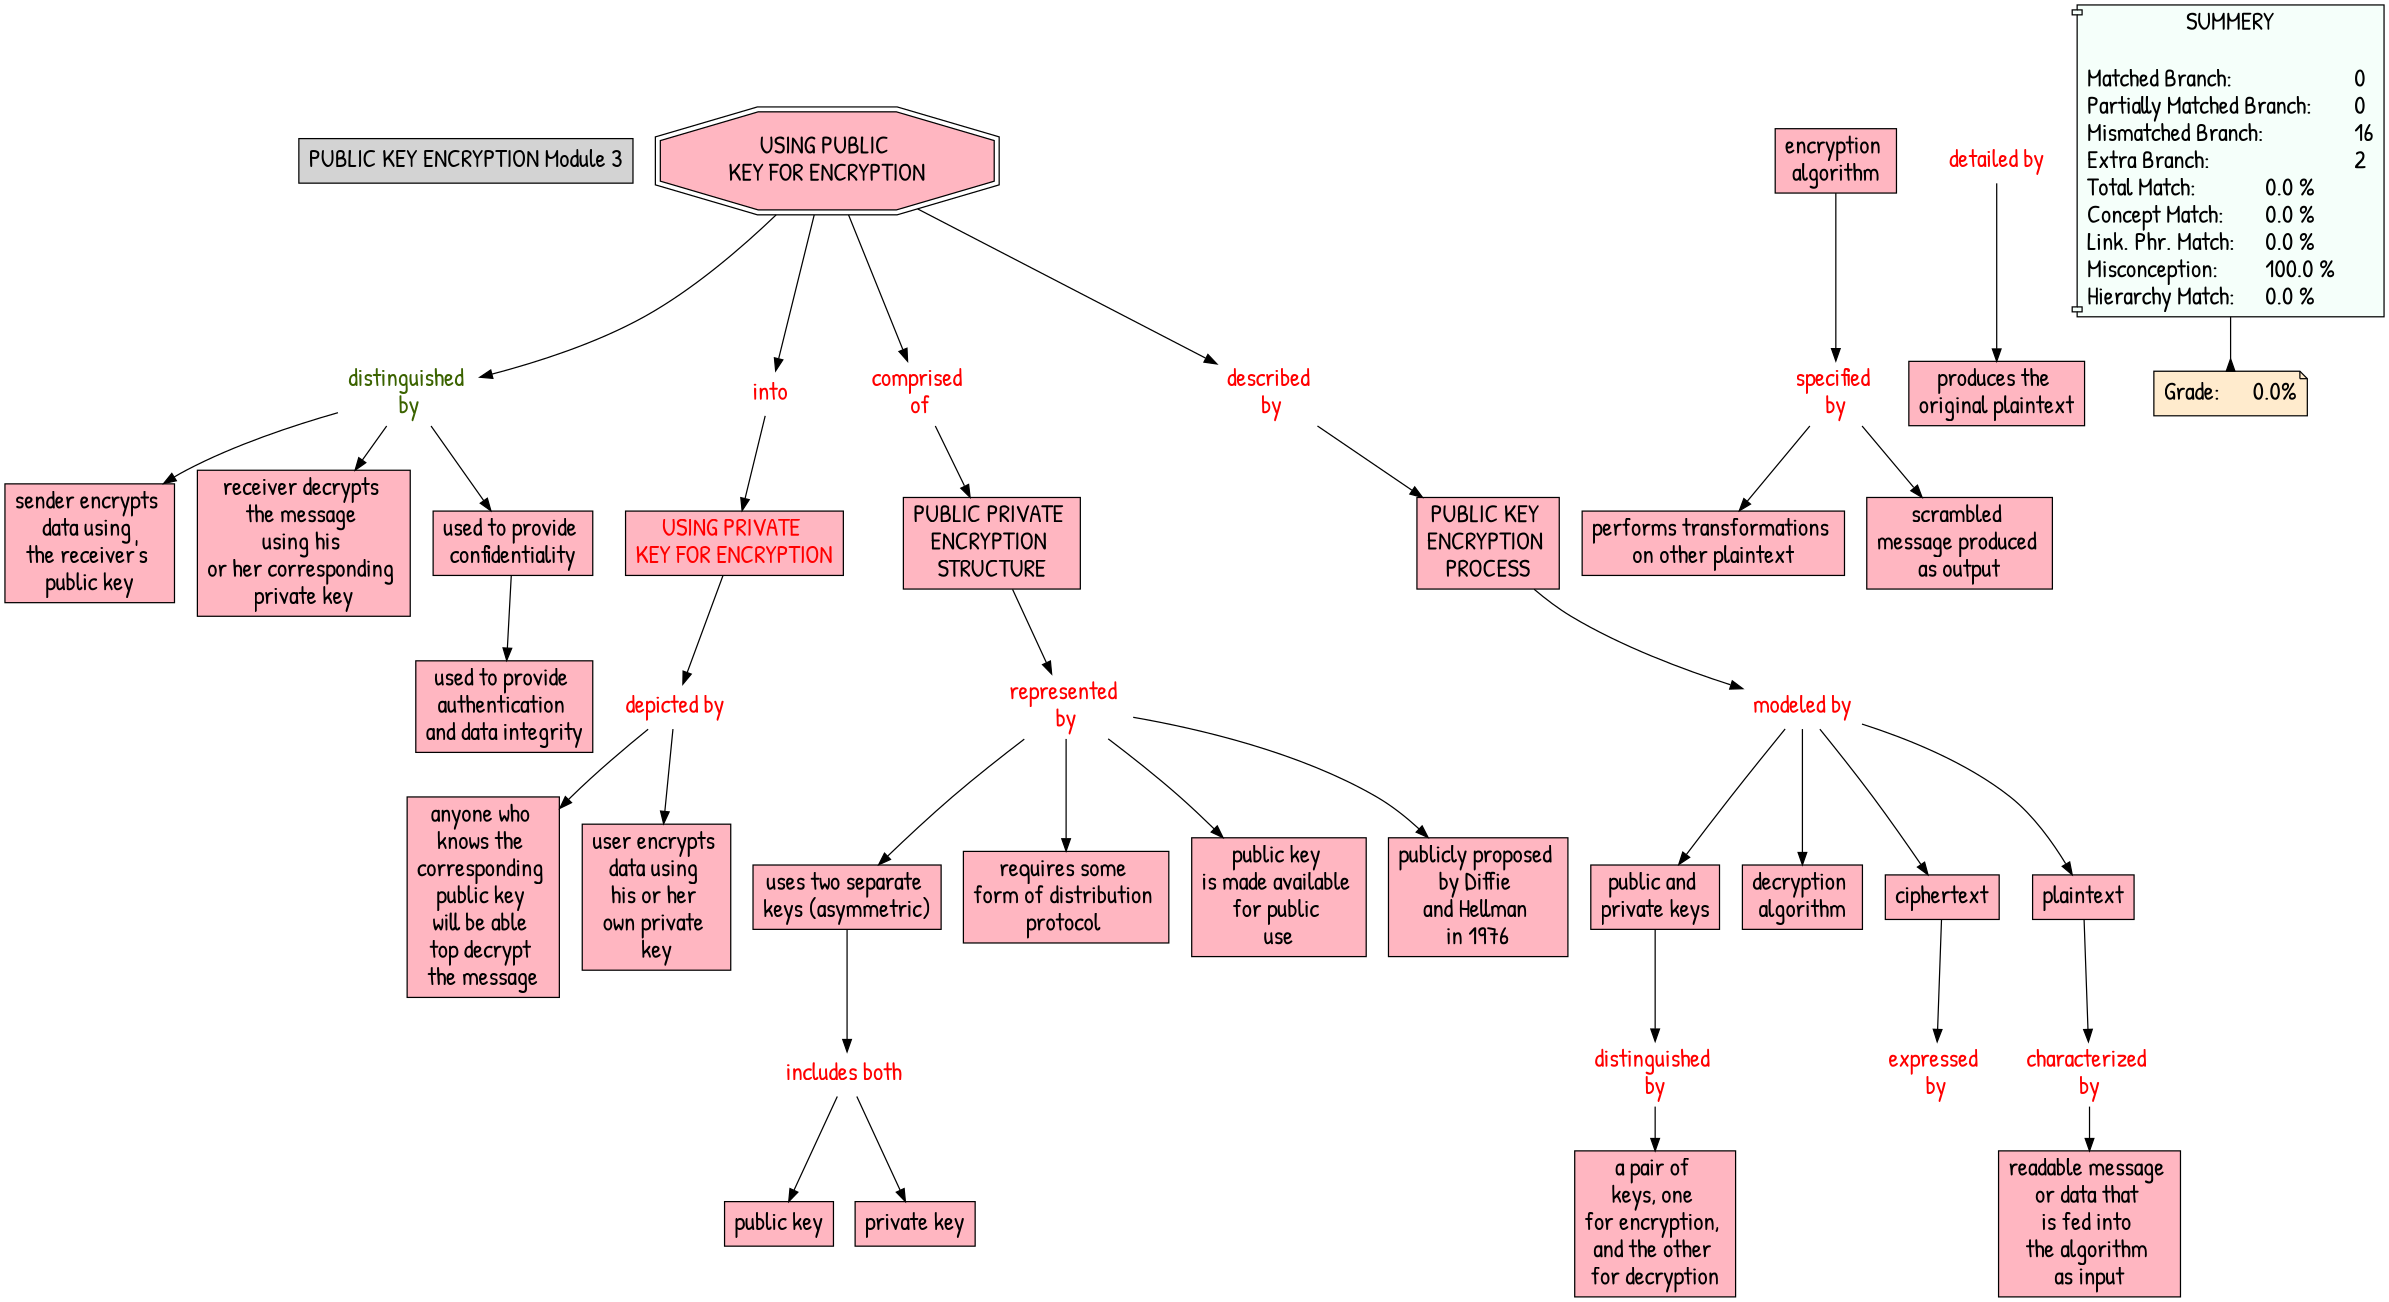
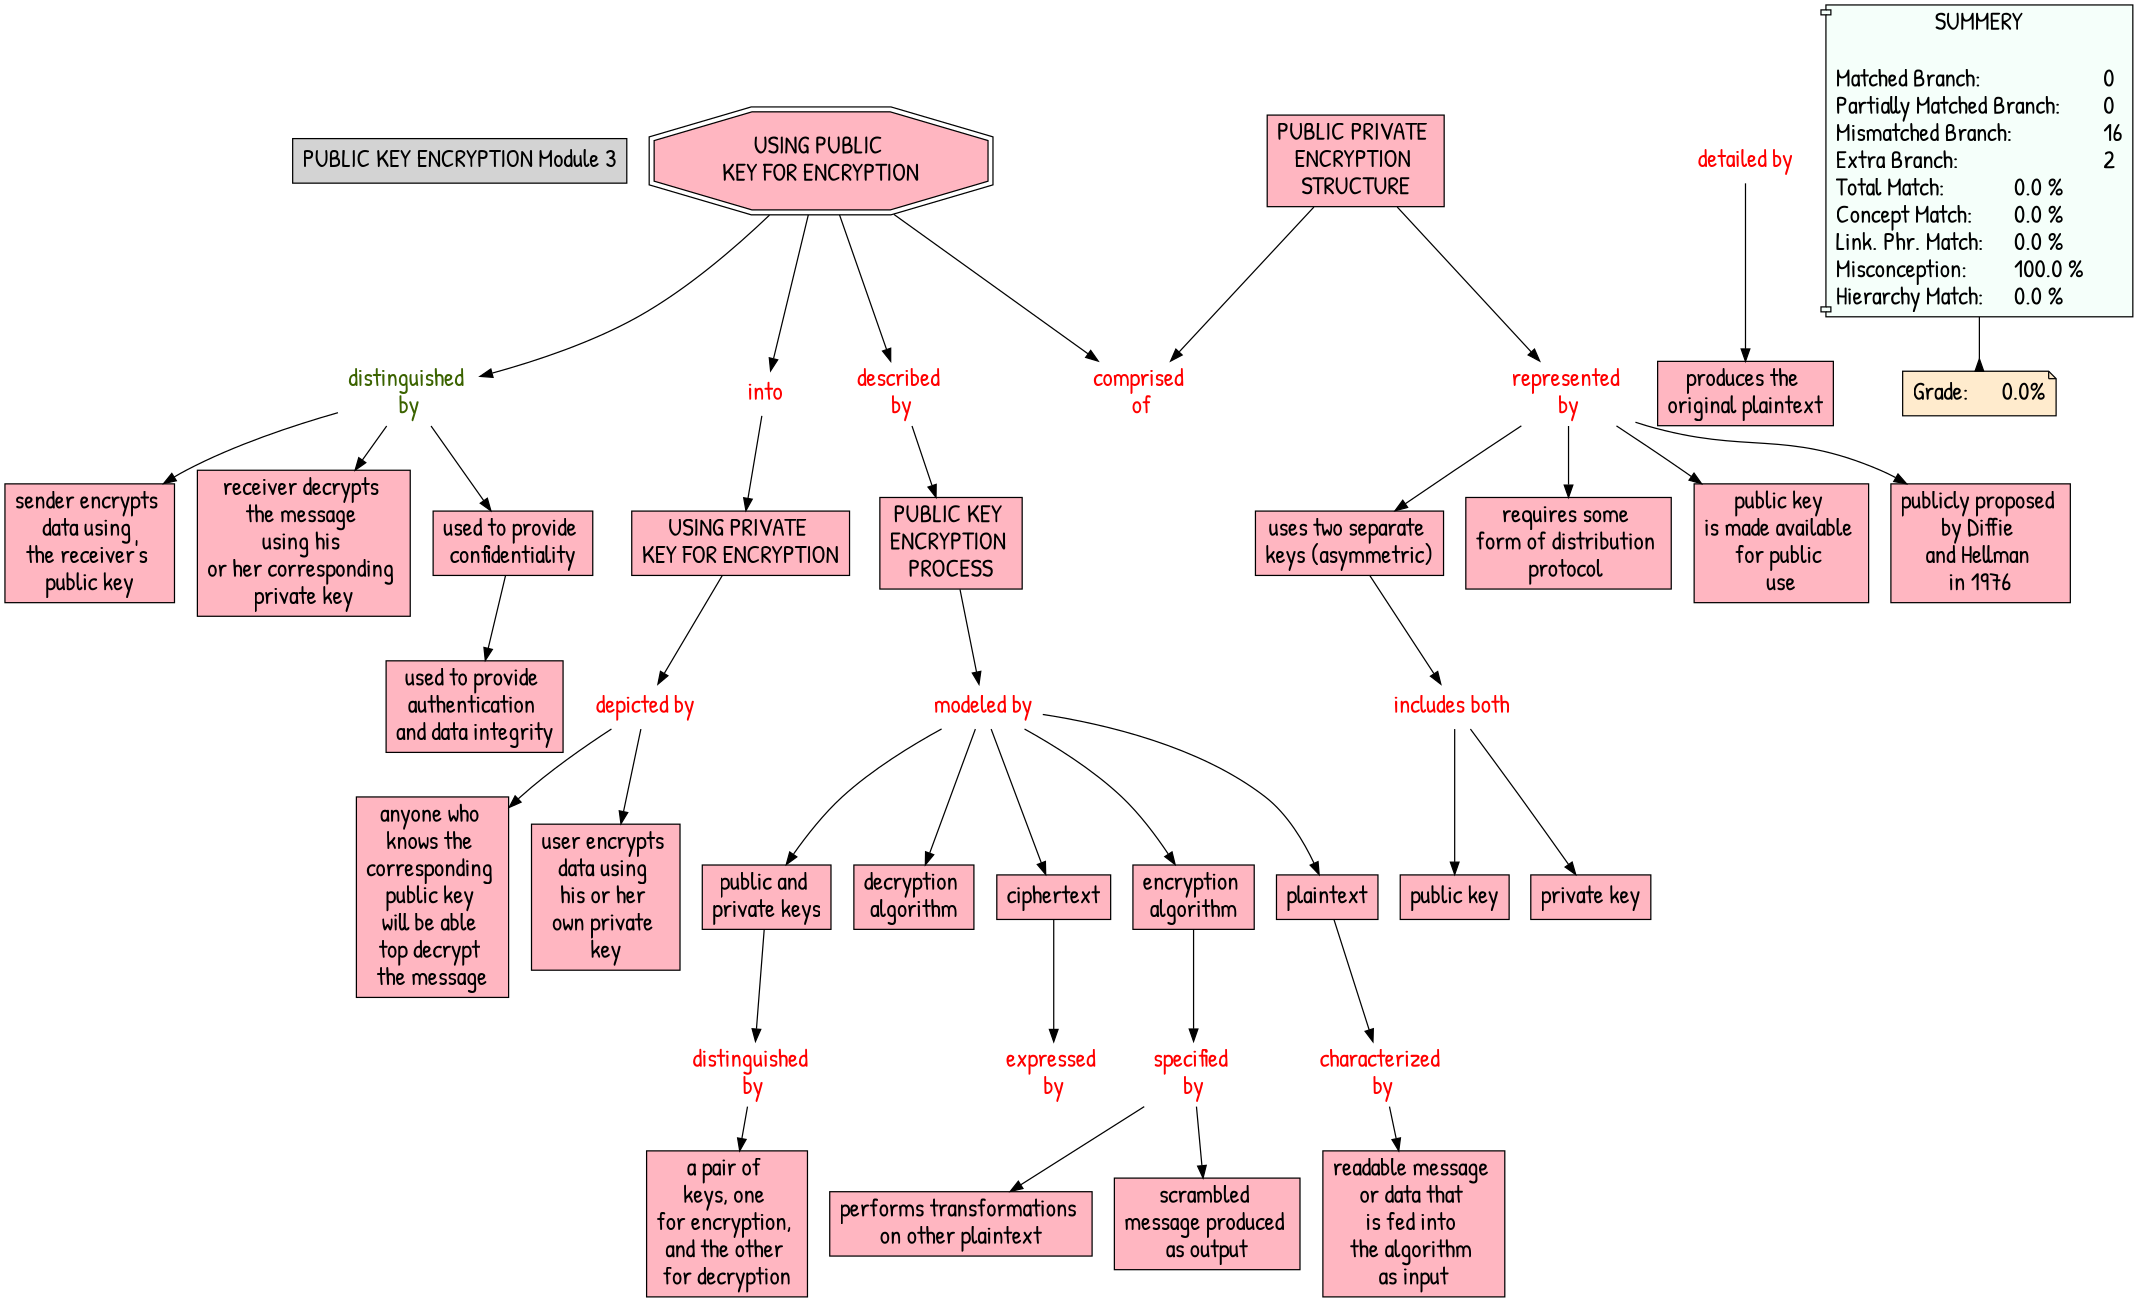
edge "comprised of" -> "PUBLIC PRIVATE ENCRYPTION STRUCTURE": reversed
node "USING PRIVATE KEY FOR ENCRYPTION": fontcolor red -> black
edge "modeled by" -> "encryption algorithm": added
